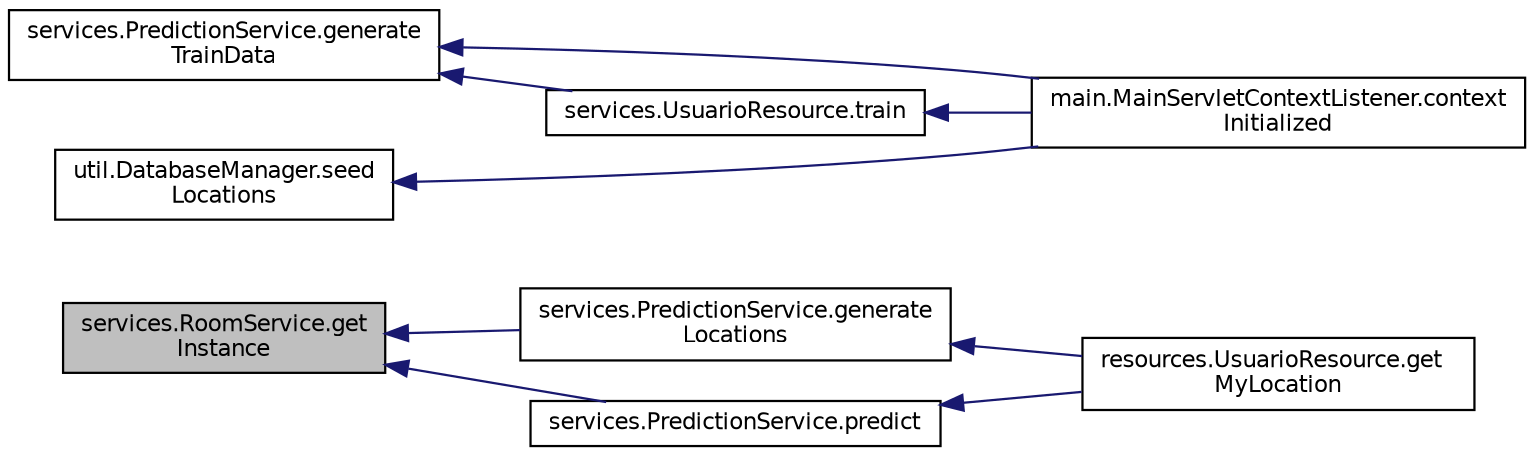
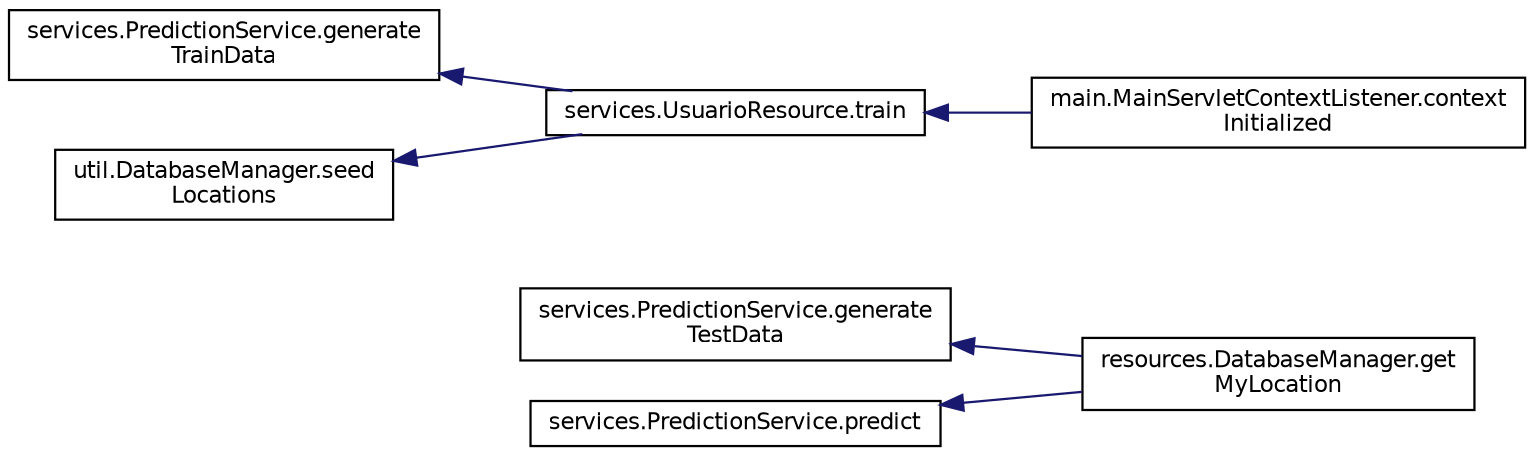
edge "main.MainServletContextListener.context Initialized" -> "services.PredictionService.generate TrainData": removed
edge "main.MainServletContextListener.context Initialized" -> "util.DatabaseManager.seed Locations": now "services.UsuarioResource.train" -> "util.DatabaseManager.seed Locations"
node "services.PredictionService.generate Locations": label "services.PredictionService.generate Locations" -> "services.PredictionService.generate TestData"
node "services.RoomService.get Instance": removed
node "resources.UsuarioResource.get MyLocation": label "resources.UsuarioResource.get MyLocation" -> "resources.DatabaseManager.get MyLocation"
